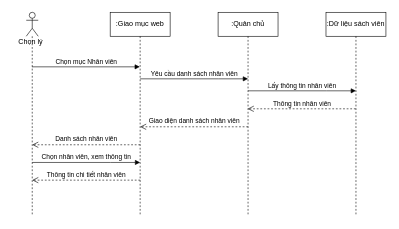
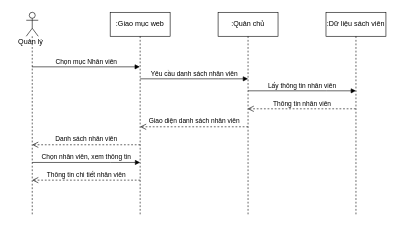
node "Chọn lý": label "Chọn lý" -> "Quản lý"
